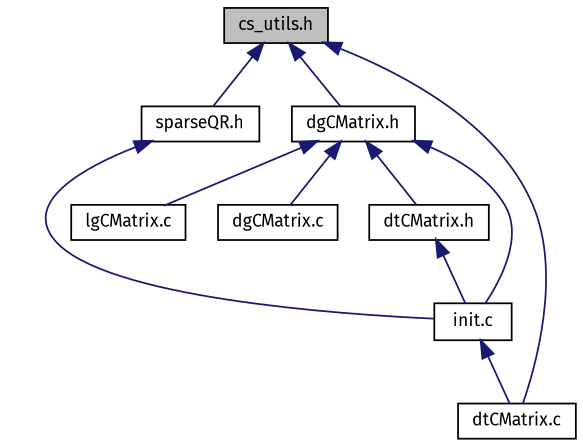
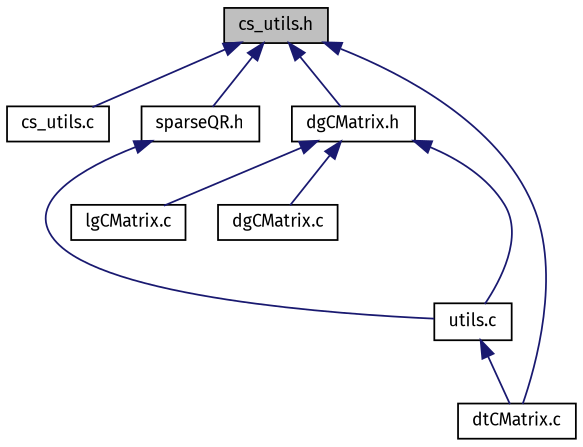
node "cs_utils.c": added
node "dtCMatrix.h": removed
node "init.c": label "init.c" -> "utils.c"
